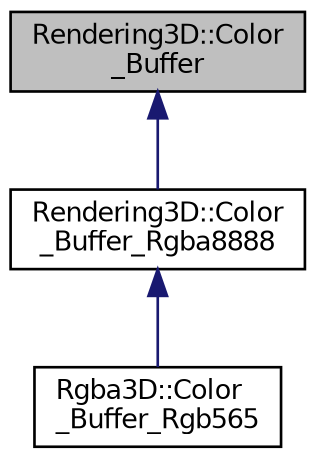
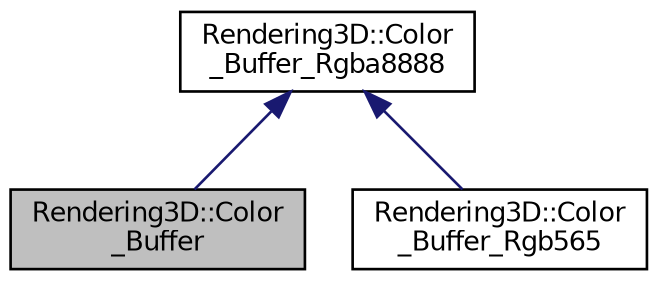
edge "Rendering3D::Color _Buffer_Rgba8888" -> "Rendering3D::Color _Buffer": reversed
node "Rgba3D::Color _Buffer_Rgb565": label "Rgba3D::Color _Buffer_Rgb565" -> "Rendering3D::Color _Buffer_Rgb565"
